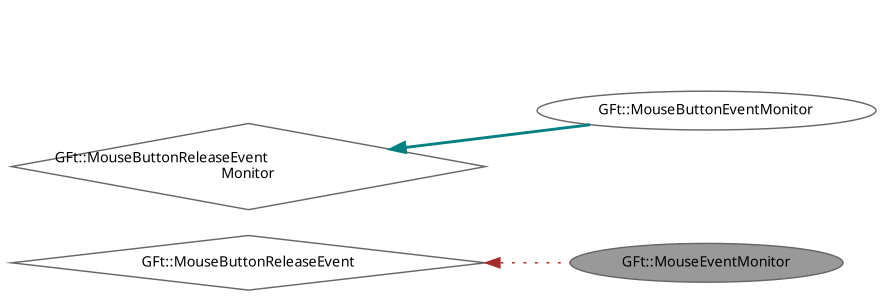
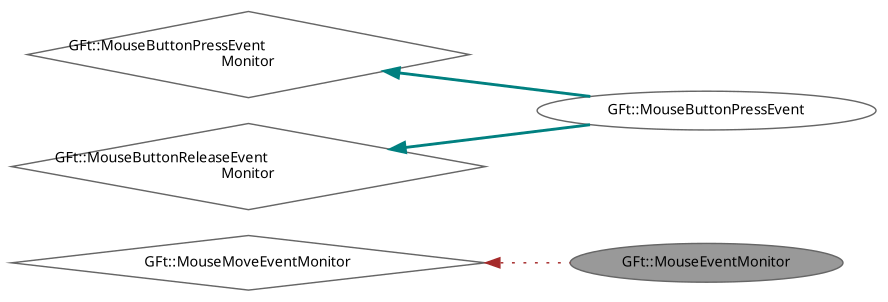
node "GFt::MouseButtonPressEvent Monitor": added
node "GFt::MouseButtonEventMonitor": label "GFt::MouseButtonEventMonitor" -> "GFt::MouseButtonPressEvent"
node "GFt::MouseButtonReleaseEvent": label "GFt::MouseButtonReleaseEvent" -> "GFt::MouseMoveEventMonitor"
